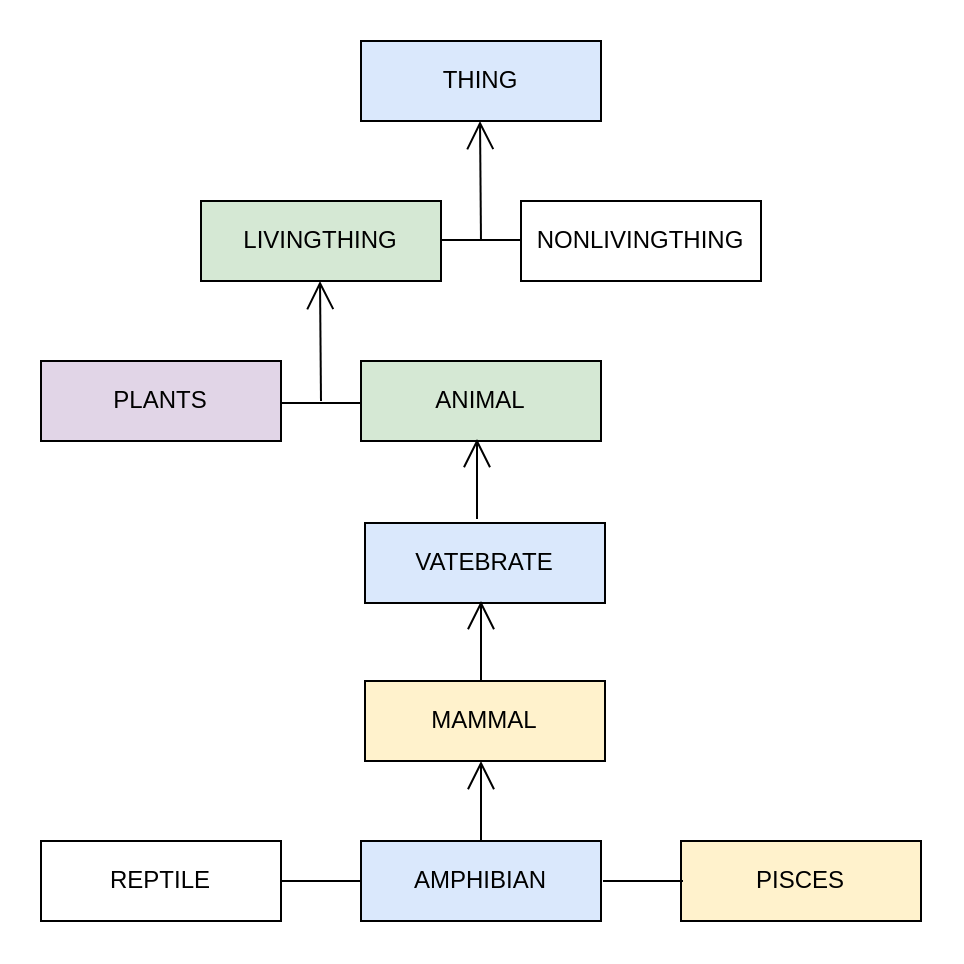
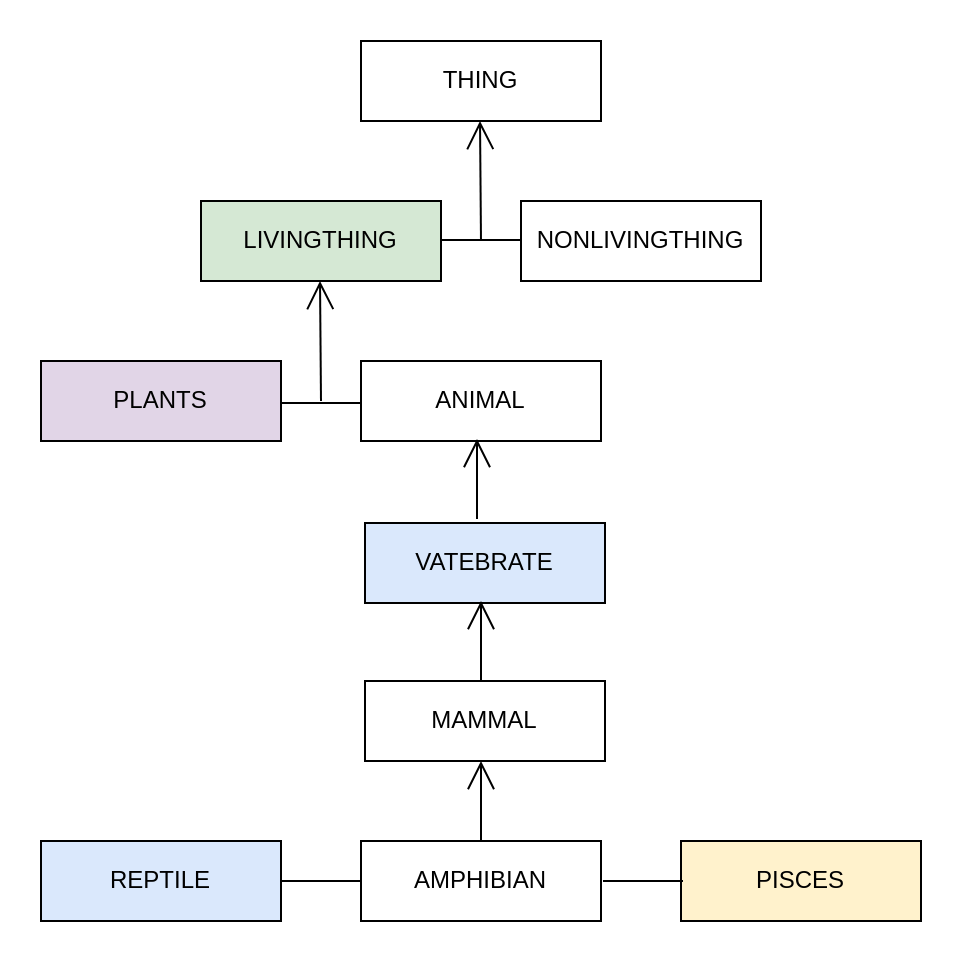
node "THING": fillcolor #dae8fc -> #ffffff
node "ANIMAL": fillcolor #d5e8d4 -> #ffffff
node "MAMMAL": fillcolor #fff2cc -> #ffffff
node "REPTILE": fillcolor #ffffff -> #dae8fc
node "AMPHIBIAN": fillcolor #dae8fc -> #ffffff
